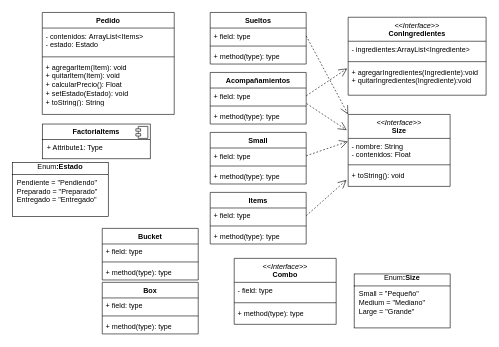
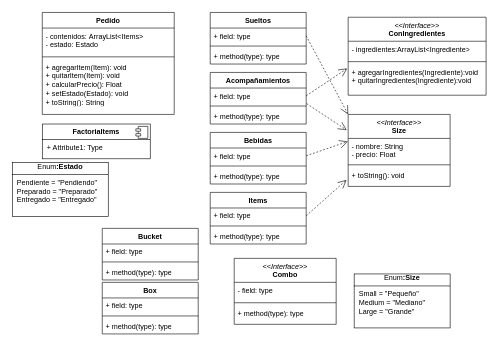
node "Small": label "Small" -> "Bebidas"
node "- nombre: String - contenidos: Float": label "- nombre: String - contenidos: Float" -> "- nombre: String - precio: Float"
